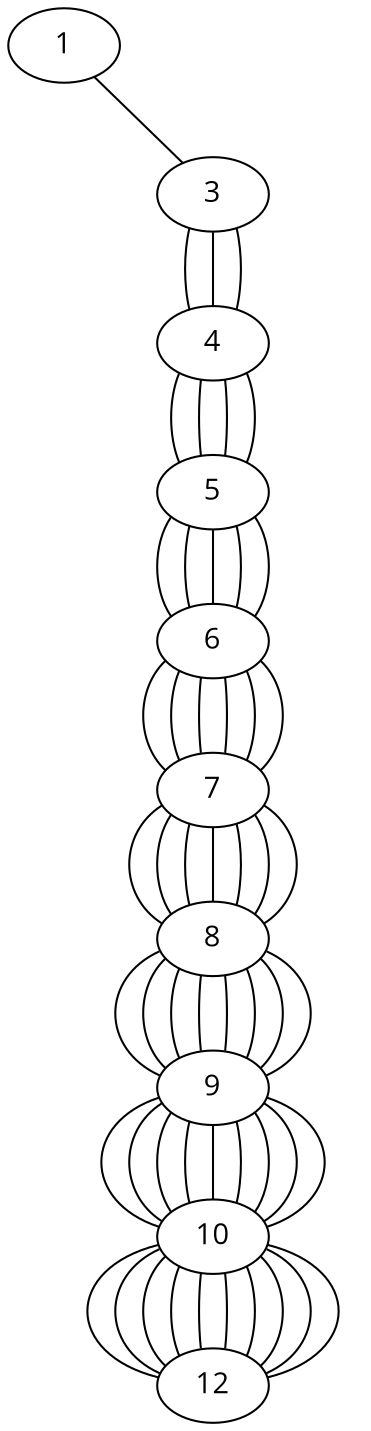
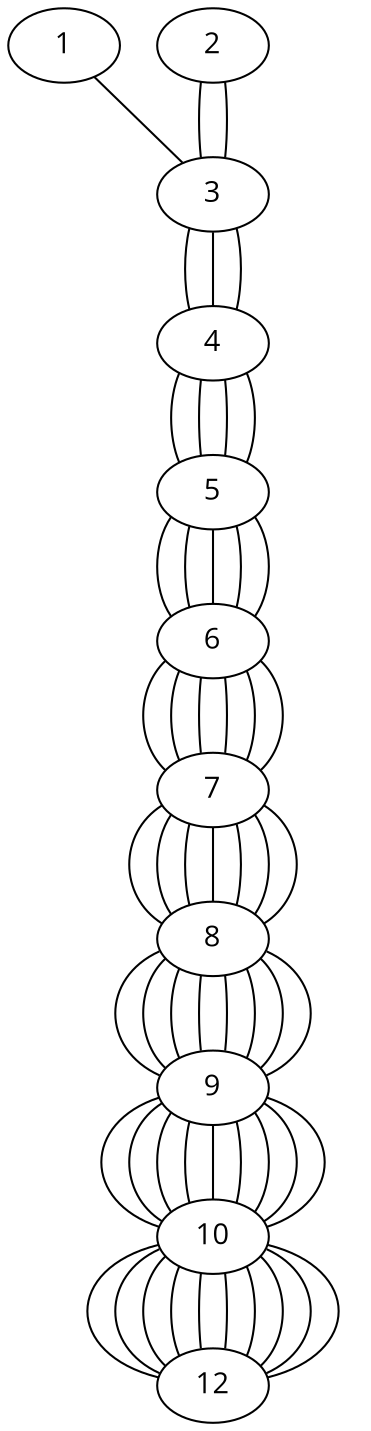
node "2": added
